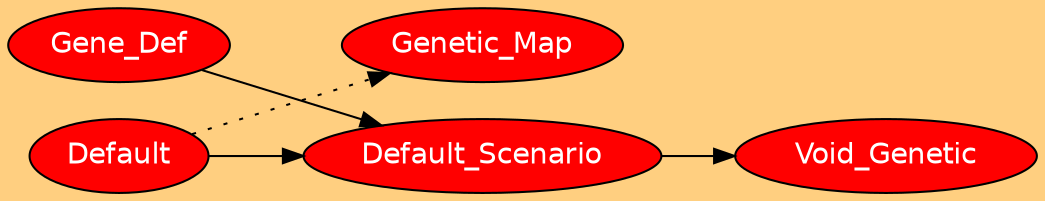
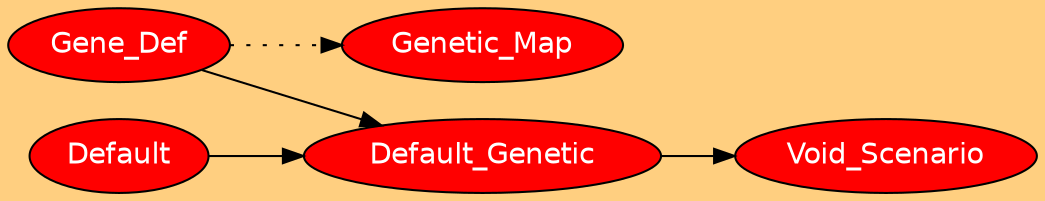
edge "Default" -> "Genetic_Map": now "Gene_Def" -> "Genetic_Map"
node "Default_Scenario": label "Default_Scenario" -> "Default_Genetic"
node "Void_Genetic": label "Void_Genetic" -> "Void_Scenario"
